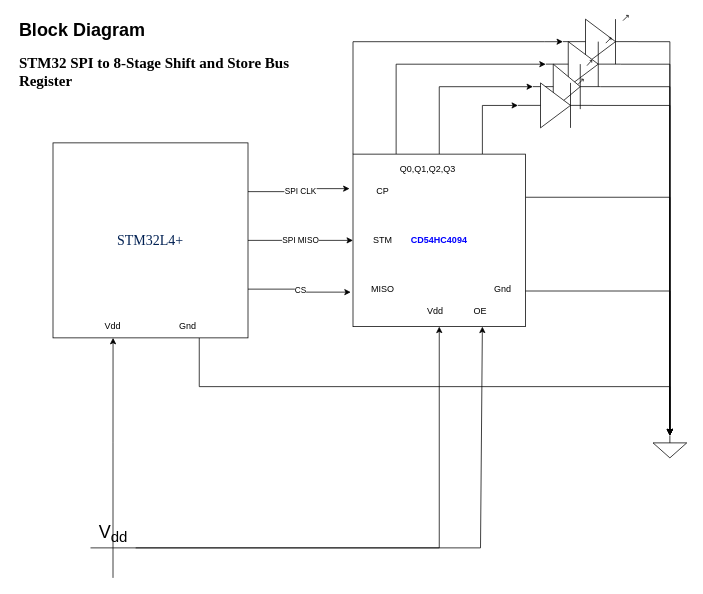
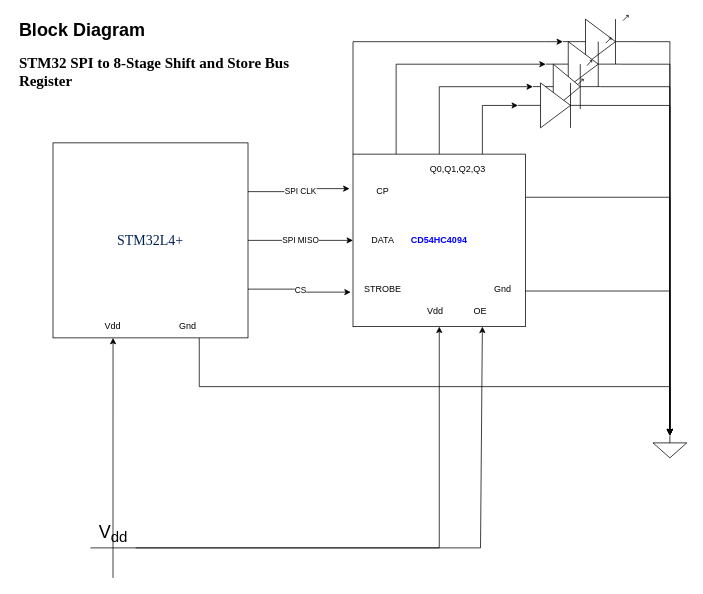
node "Q0,Q1,Q2,Q3": moved (428, 169) -> (458, 169)
node "STM": label "STM" -> "DATA"
node "MISO": label "MISO" -> "STROBE"
